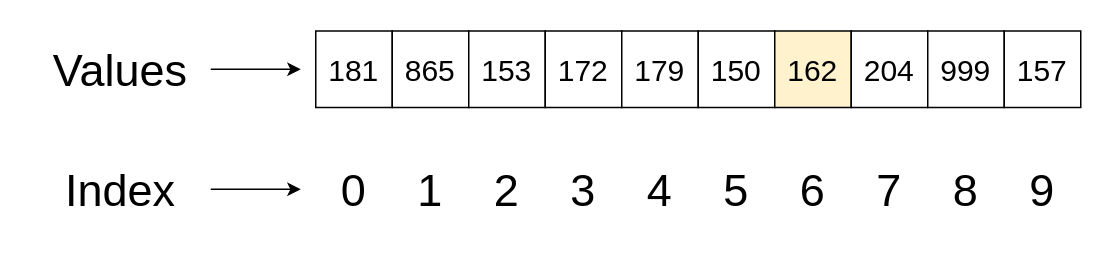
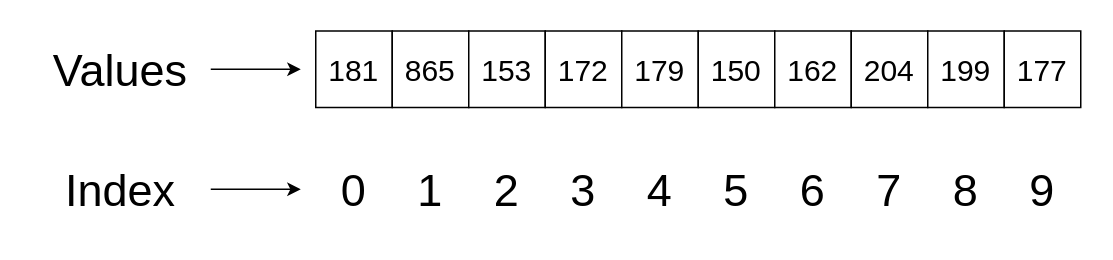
node "162": fillcolor #fff2cc -> #ffffff
node "999": label "999" -> "199"
node "157": label "157" -> "177"
